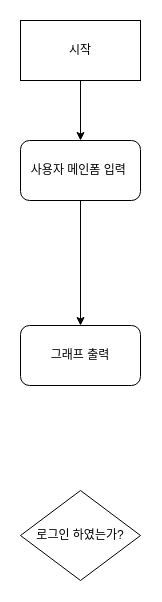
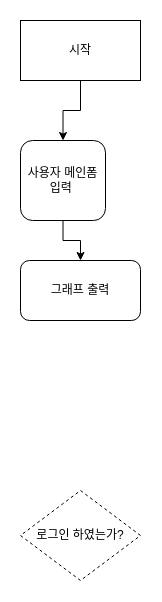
node "사용자 메인폼 입력": size 120x60 -> 85x80
node "그래프 출력": moved (81, 356) -> (81, 291)
node "로그인 하였는가?": style solid -> dashed
